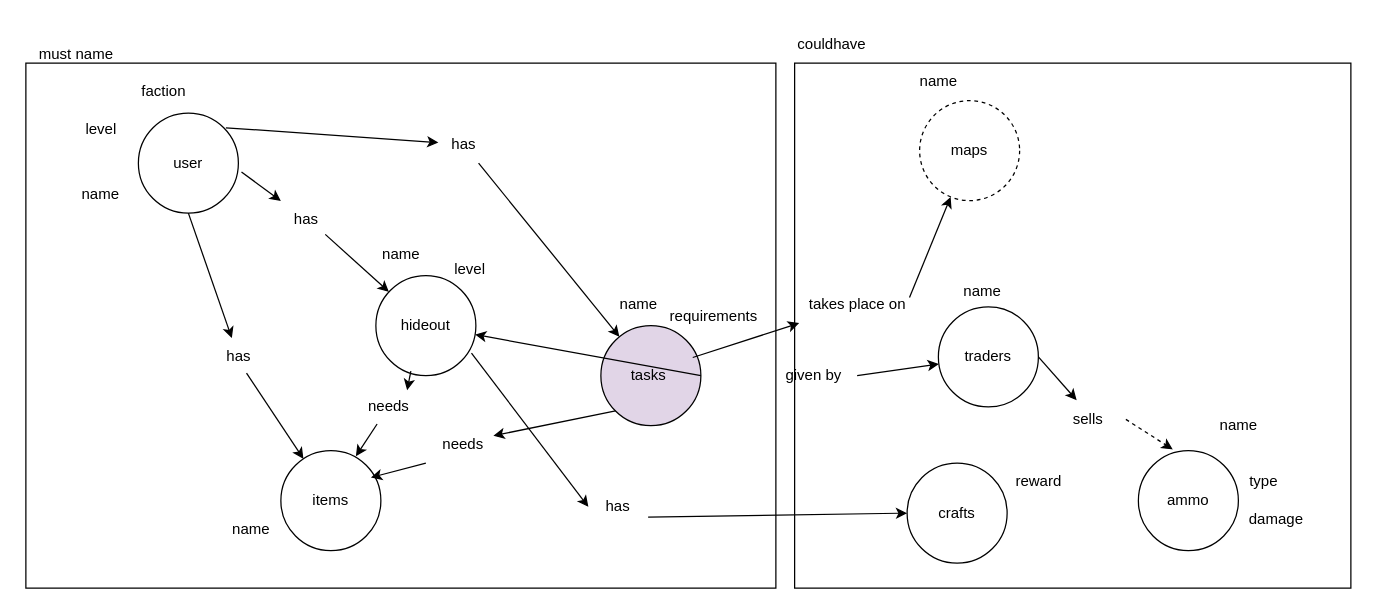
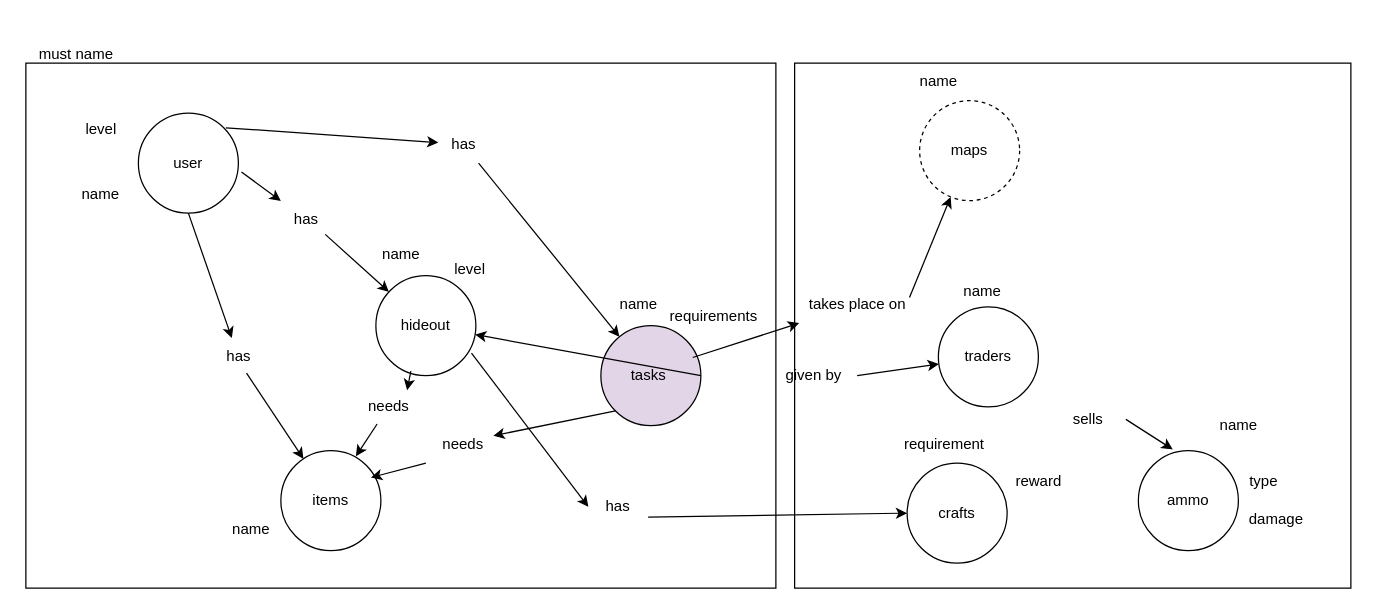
node "couldhave": removed
node "faction": removed
edge "traders" -> "sells": removed
edge "sells" -> "ammo": style dashed -> solid
node "requirement": added
